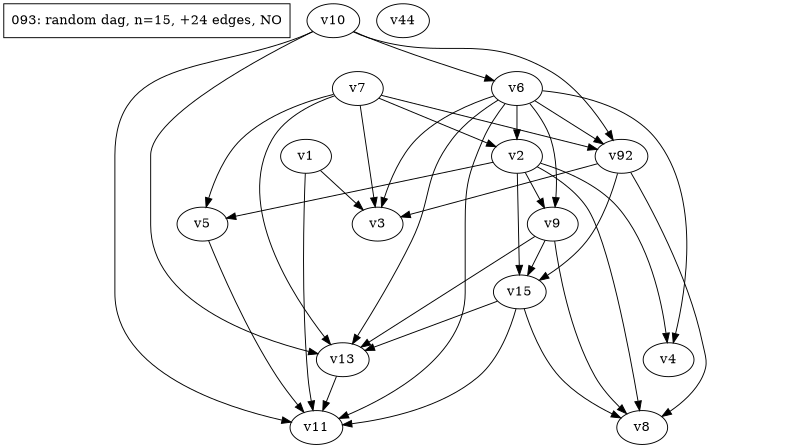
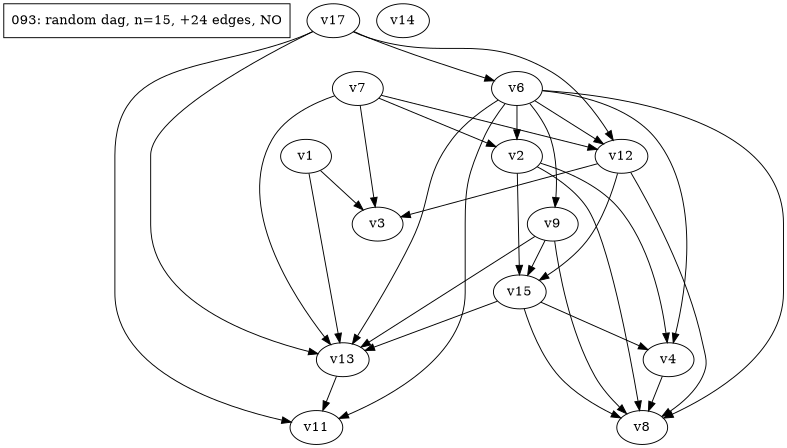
node "v10": label "v10" -> "v17"
node "v44": label "v44" -> "v14"
edge "v6" -> "v3": now "v6" -> "v8"
node "v92": label "v92" -> "v12"
edge "v2" -> "v9": removed
node "v5": removed
edge "v1" -> "v11": now "v1" -> "v13"
edge "v4" -> "v8": added
edge "v15" -> "v11": now "v15" -> "v4"
